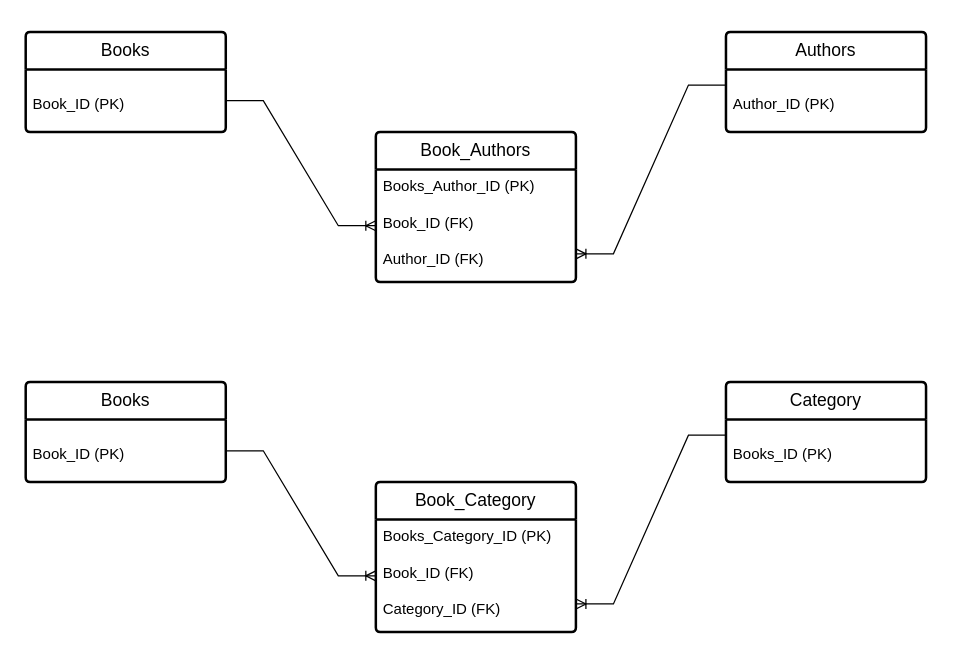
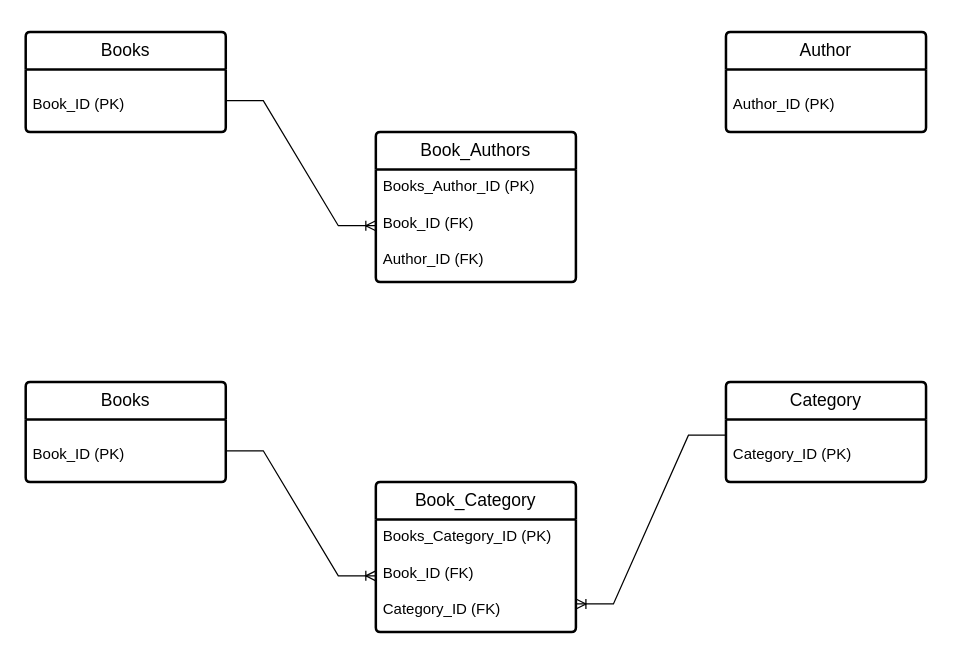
node "Authors": label "Authors" -> "Author"
edge "Author_ID (PK)" -> "Books_Author_ID (PK) Book_ID (FK) Author_ID (FK)": removed
node "Books_ID (PK)": label "Books_ID (PK)" -> "Category_ID (PK)"
